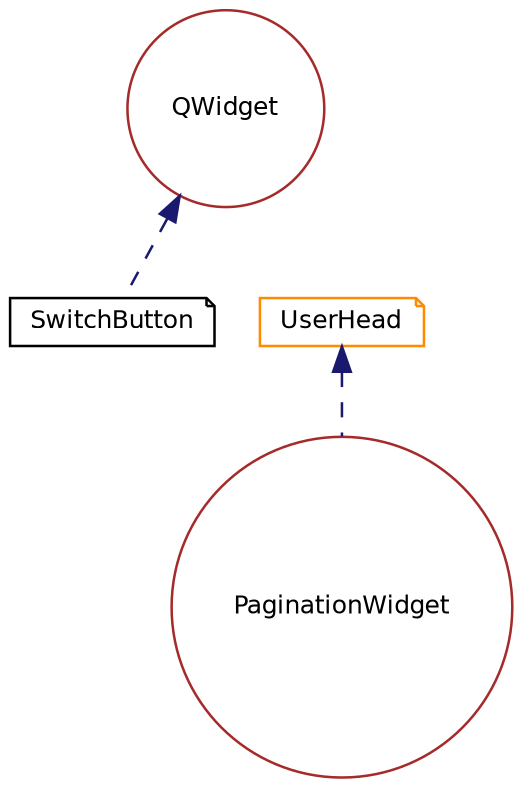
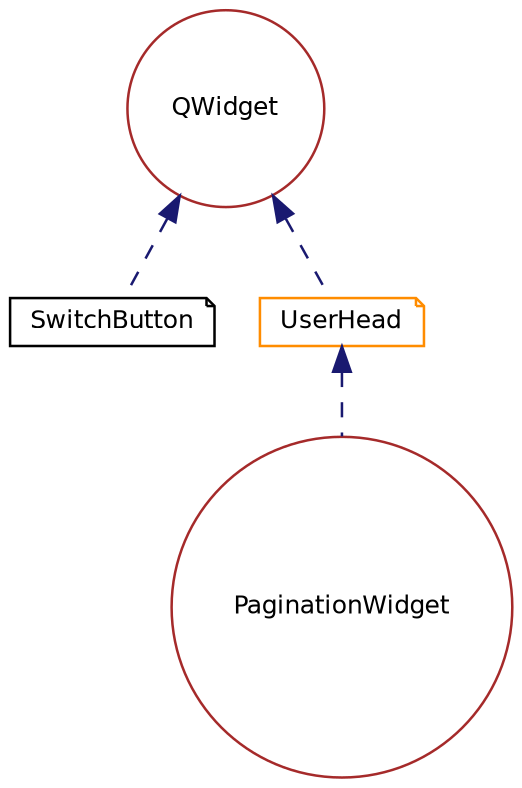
edge "UserHead" -> "QWidget": added
